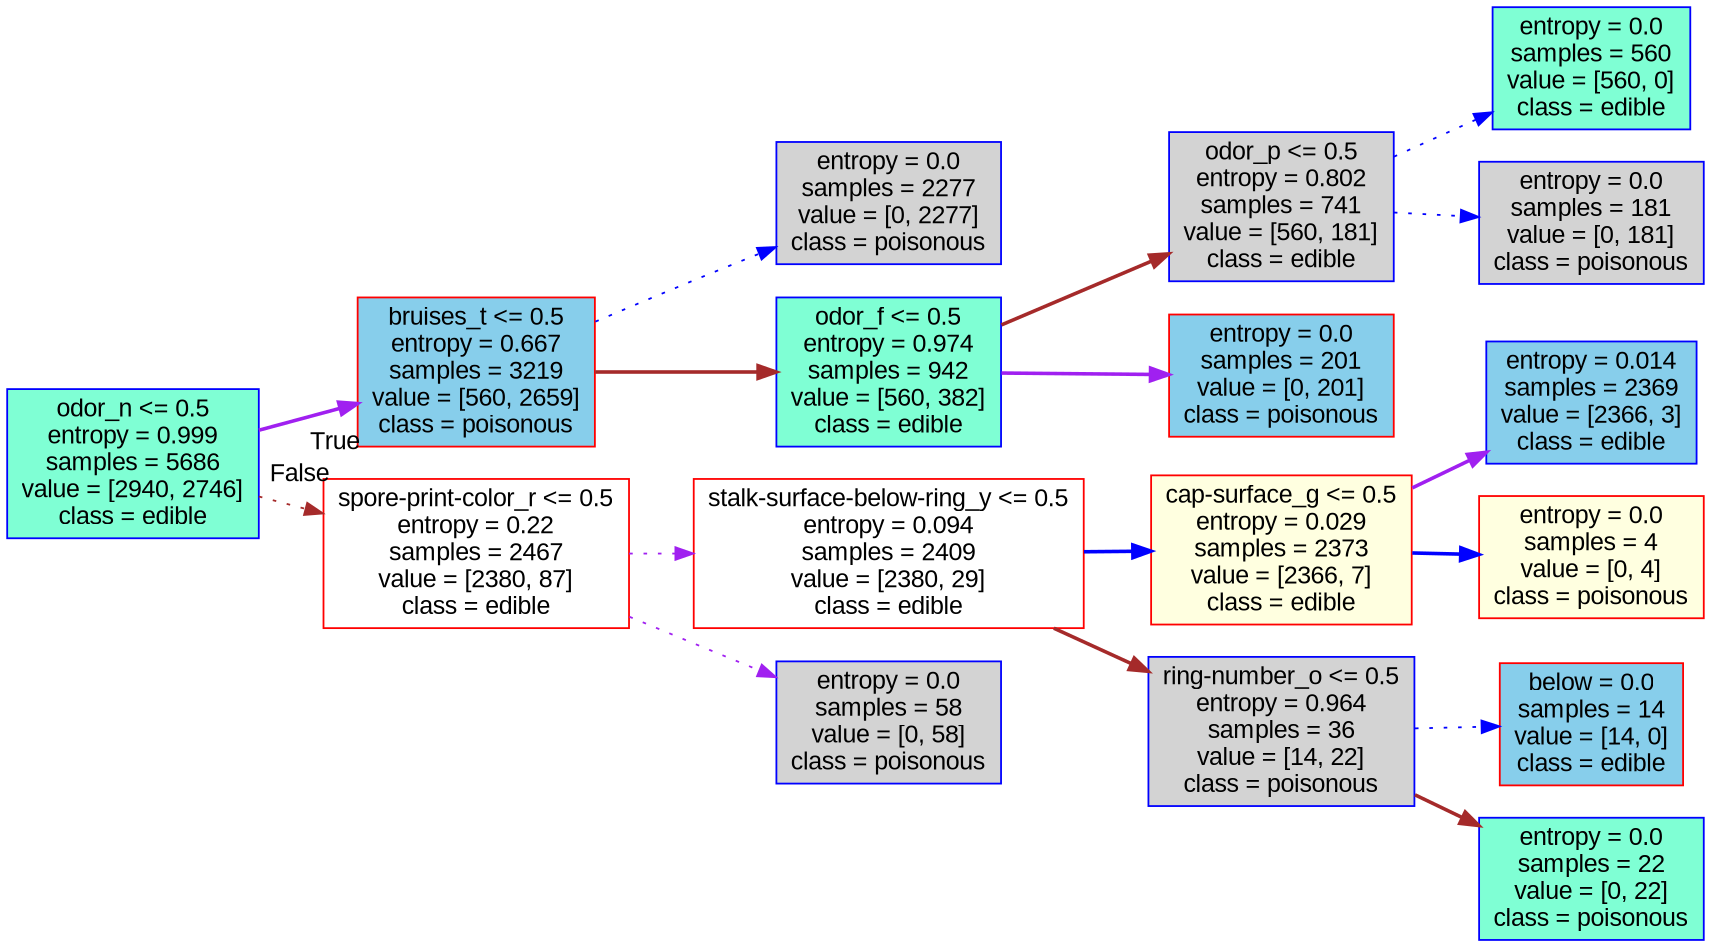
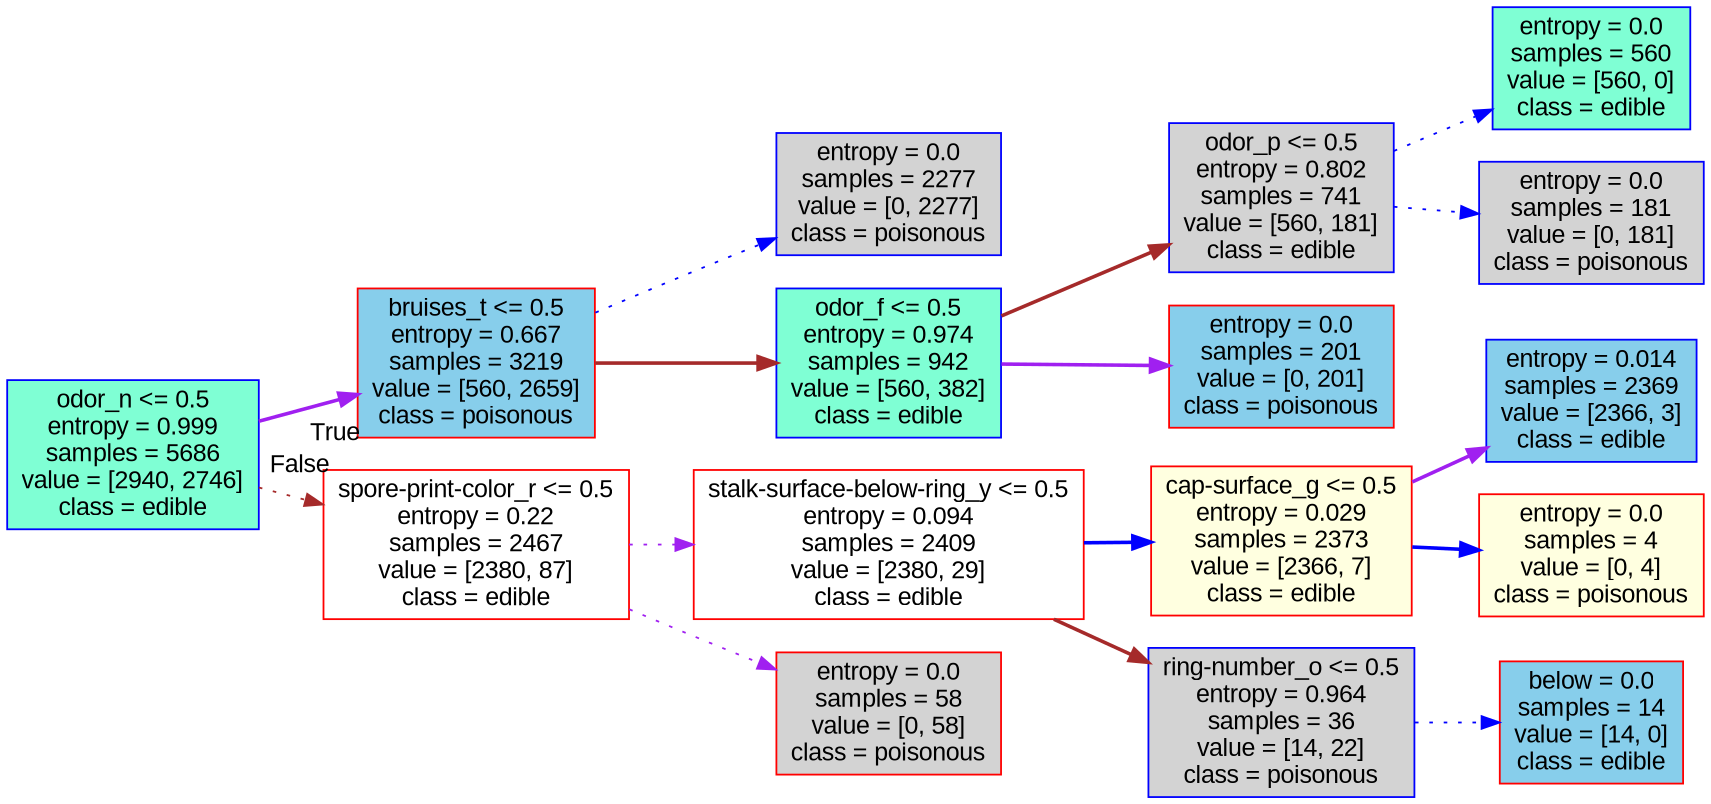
node "entropy = 0.0 samples = 58 value = [0, 58] class = poisonous": color blue -> red
node "entropy = 0.0 samples = 22 value = [0, 22] class = poisonous": removed
